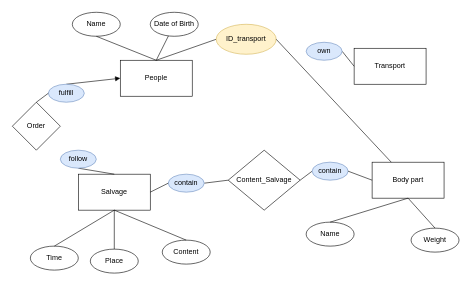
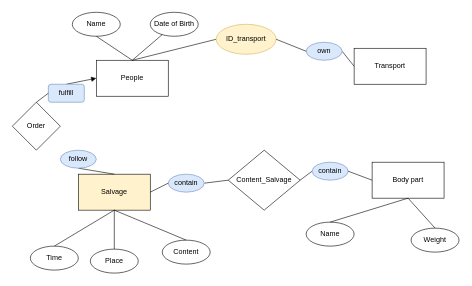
node "People": moved (156, 78) -> (132, 78)
node "fulfill": shape ellipse -> rounded rectangle
edge "ID_transport" -- "Body part": now "ID_transport" -- "own"
node "Salvage": fillcolor #ffffff -> #fff2cc
